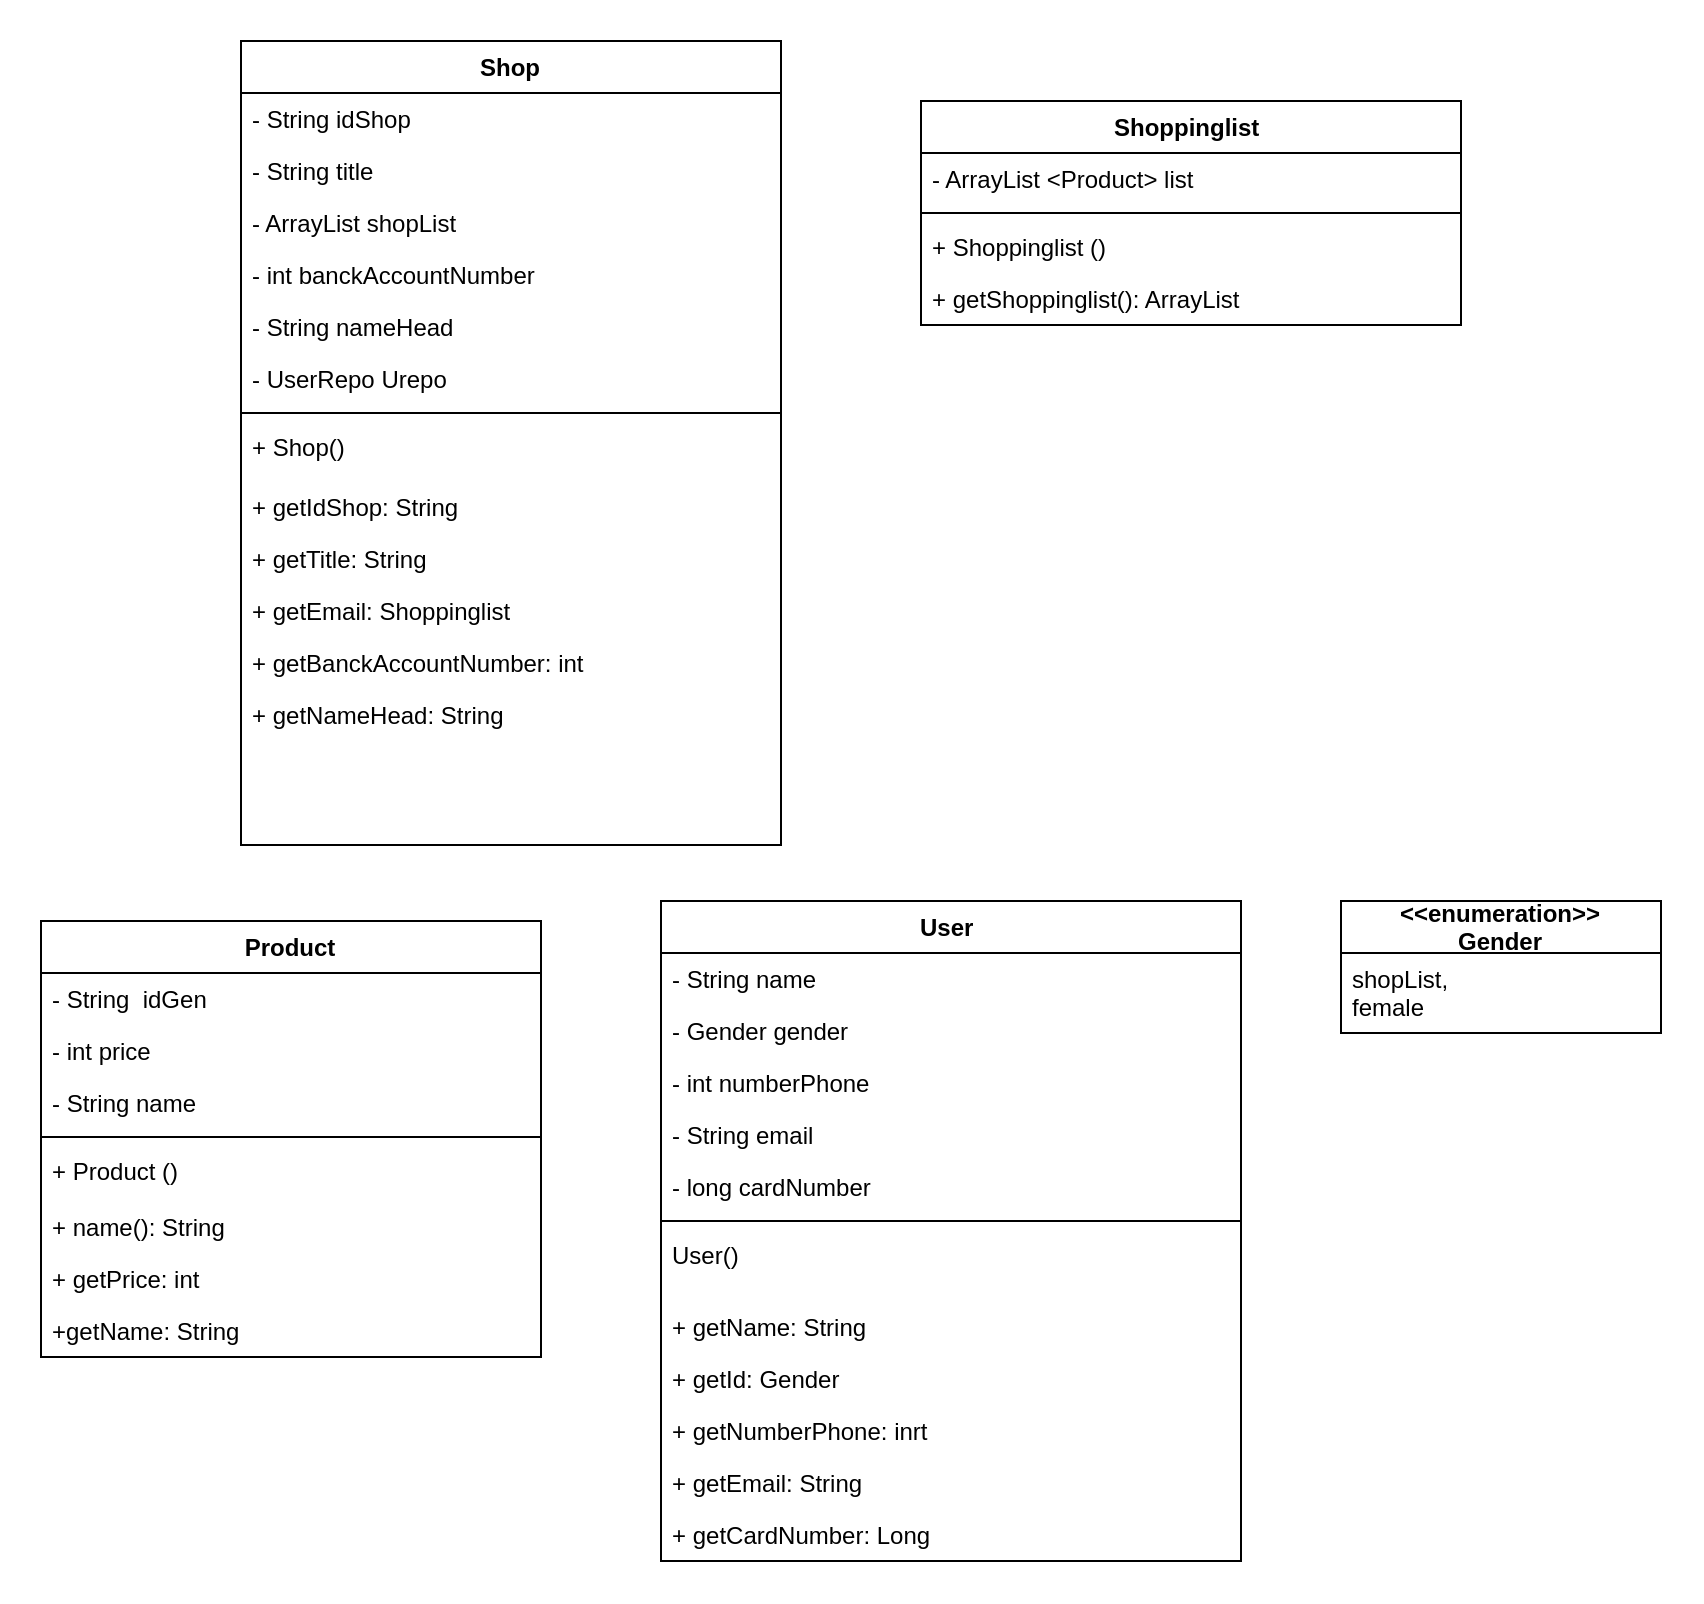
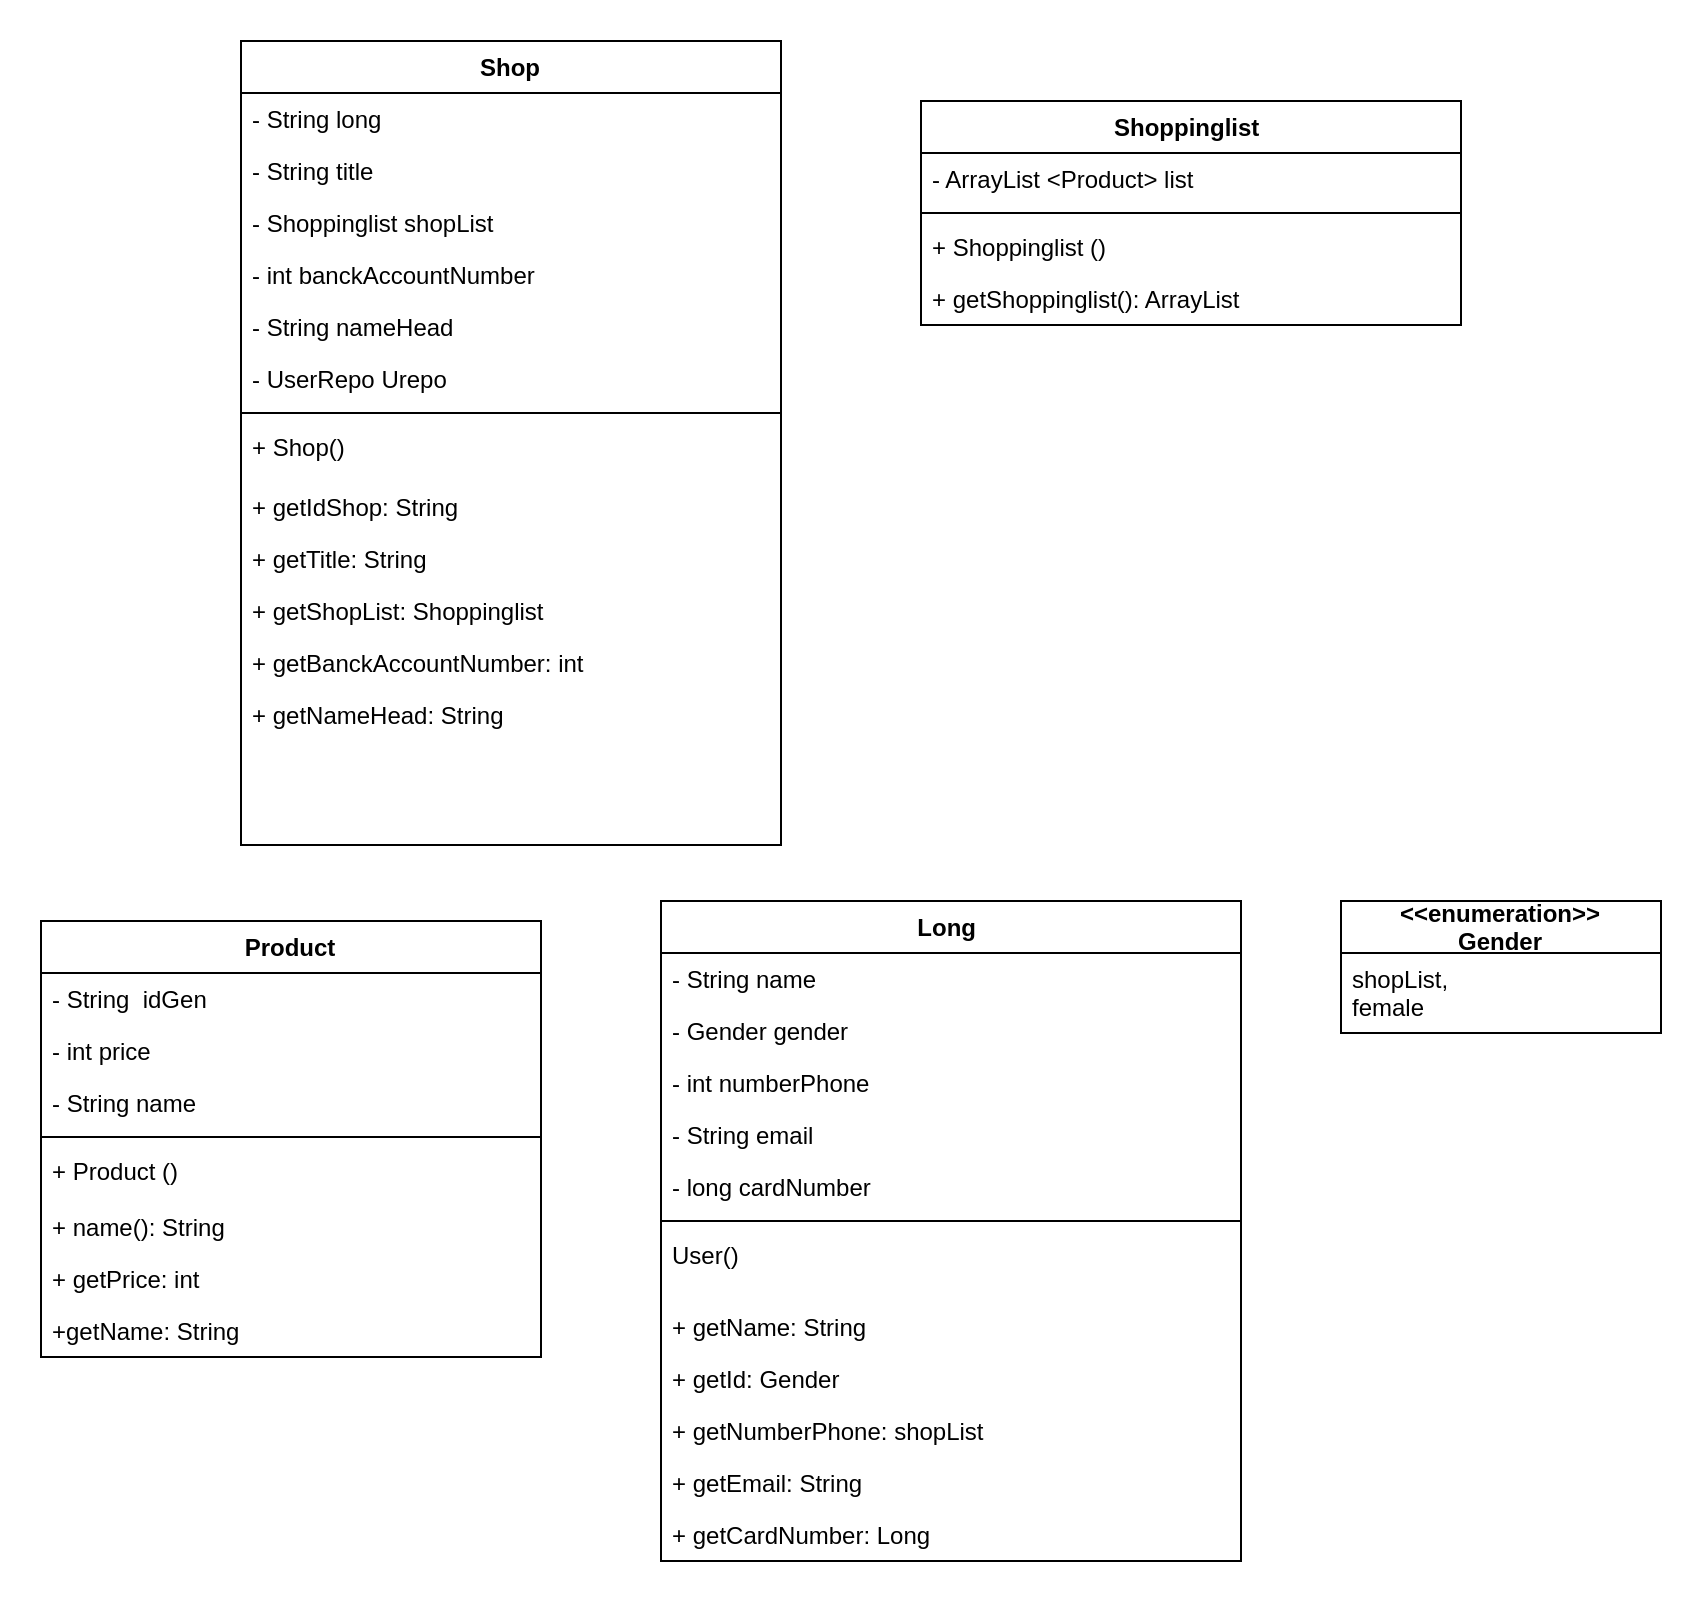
node "- String idShop": label "- String idShop" -> "- String long"
node "- ArrayList shopList": label "- ArrayList shopList" -> "- Shoppinglist shopList"
node "+ getEmail: Shoppinglist": label "+ getEmail: Shoppinglist" -> "+ getShopList: Shoppinglist"
node "User": label "User" -> "Long"
node "+ getNumberPhone: inrt": label "+ getNumberPhone: inrt" -> "+ getNumberPhone: shopList"
